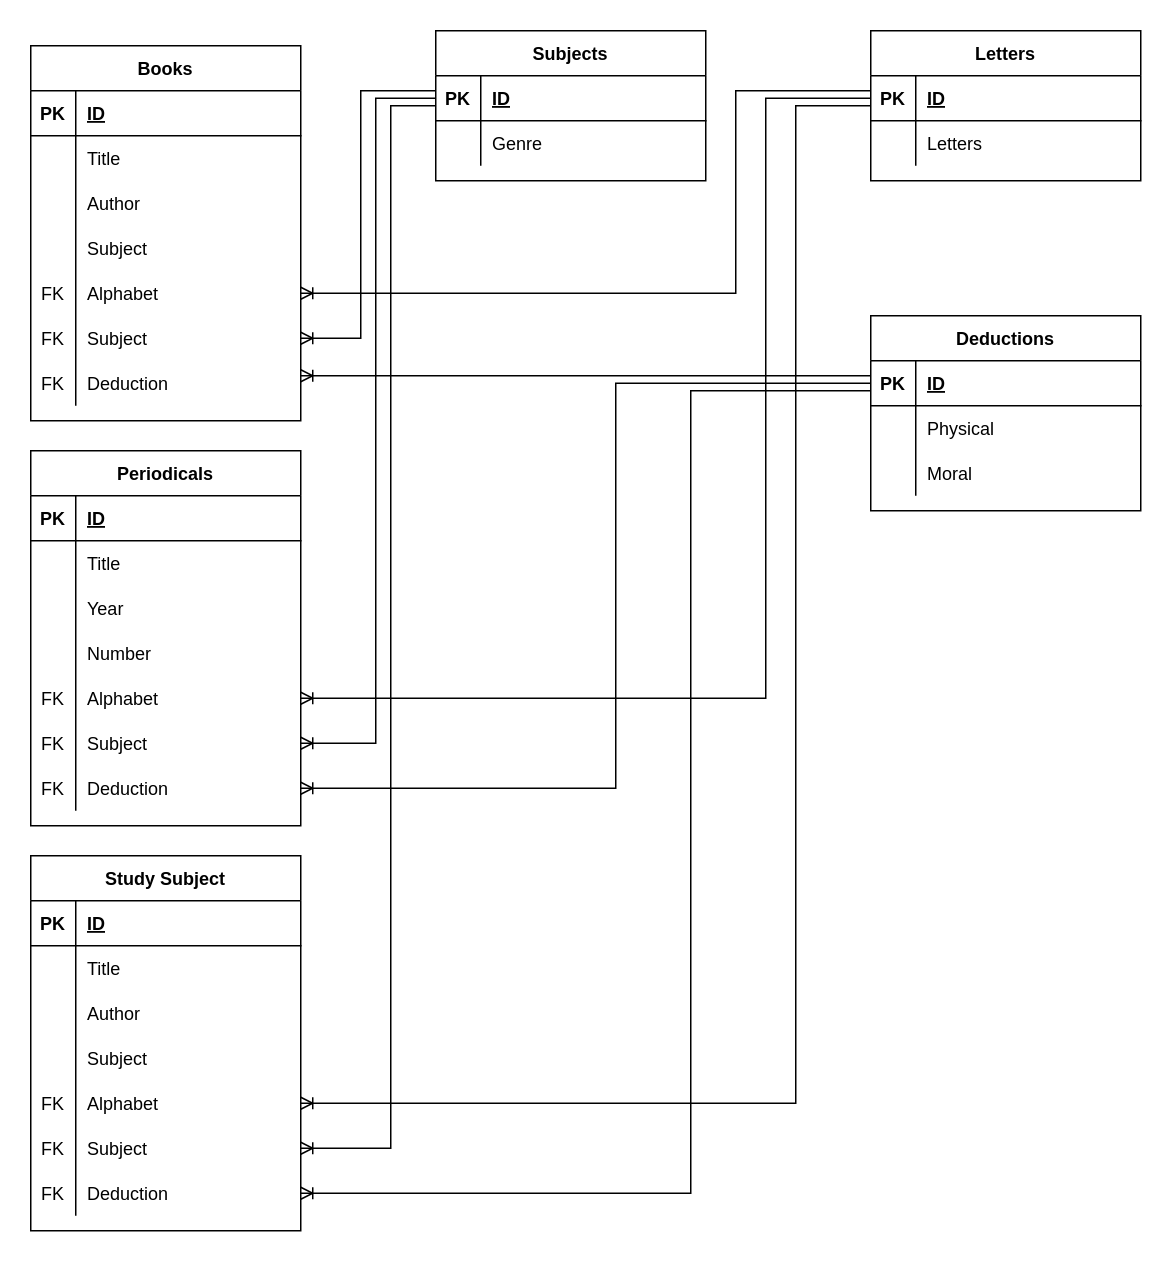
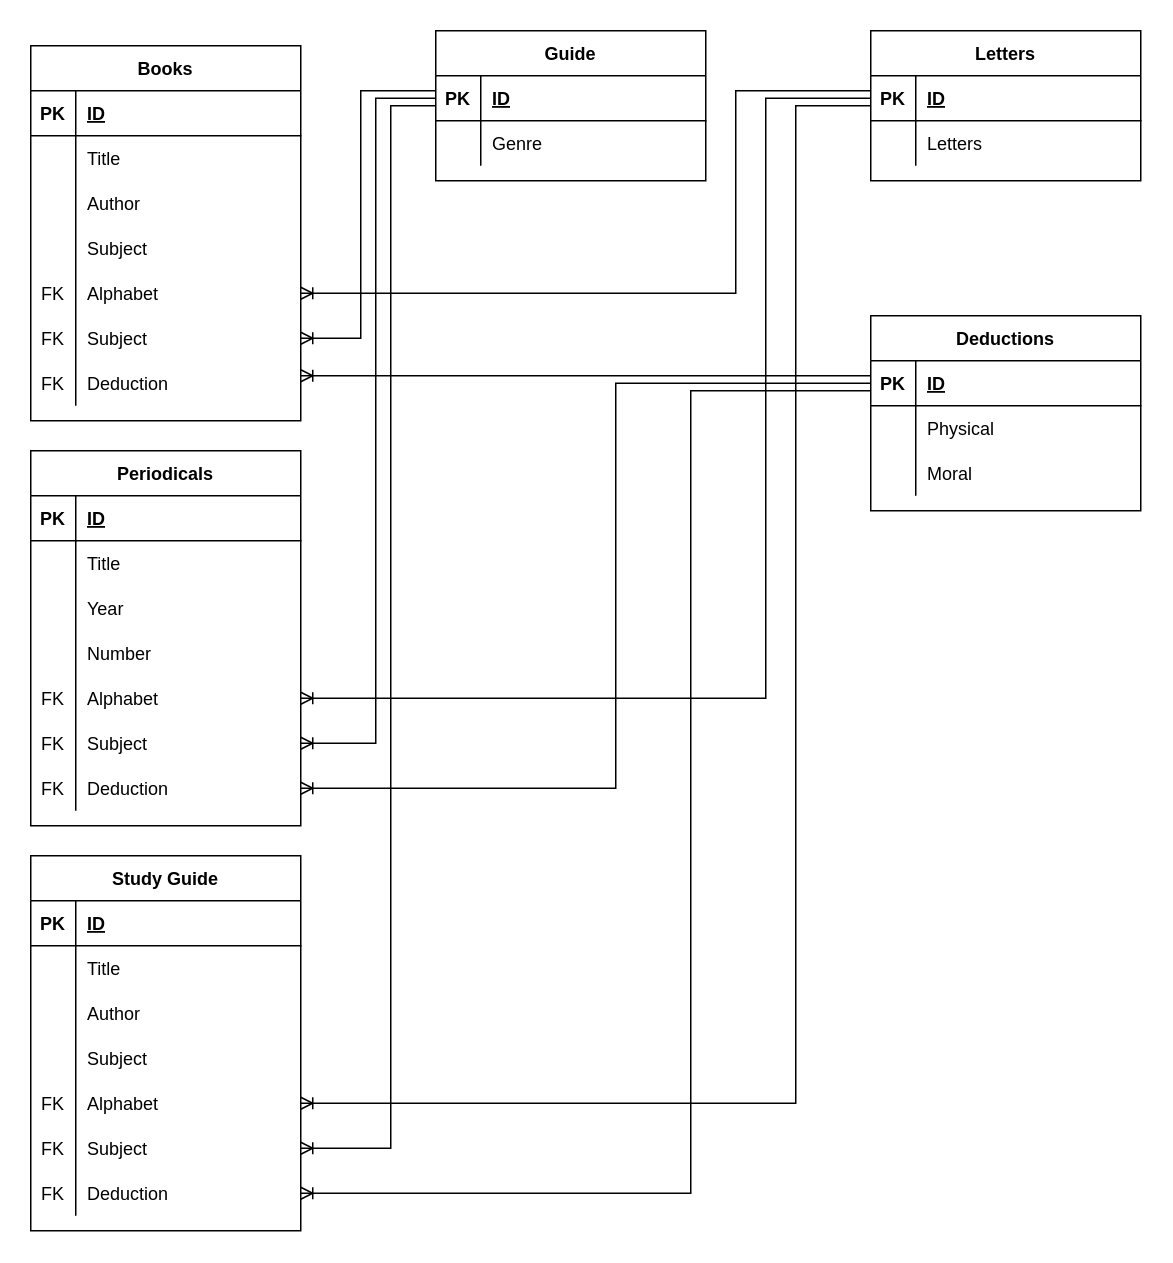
node "Subjects": label "Subjects" -> "Guide"
node "Study Subject": label "Study Subject" -> "Study Guide"
